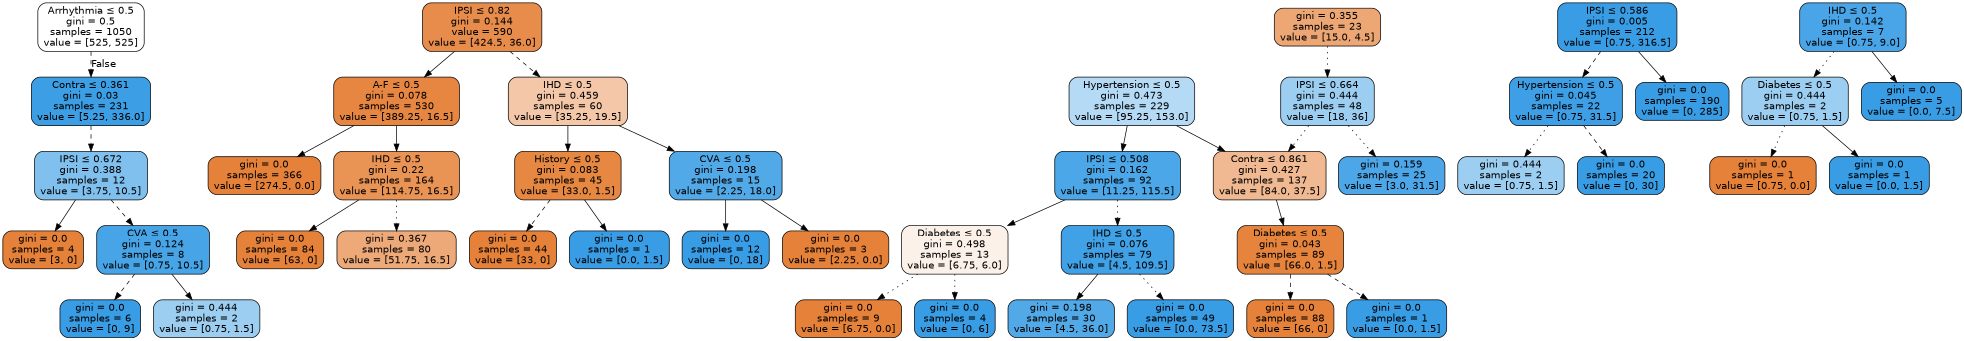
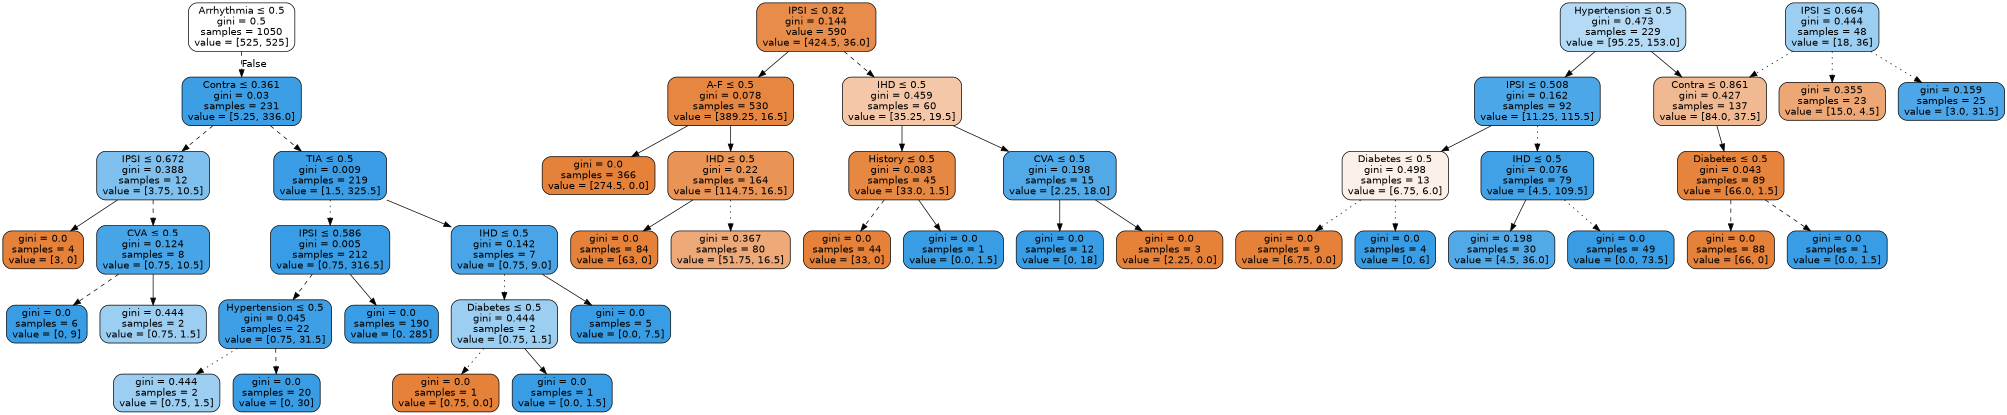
edge "gini = 0.355" -> "IPSI ≤ 0.664": reversed
node "TIA ≤ 0.5": added
